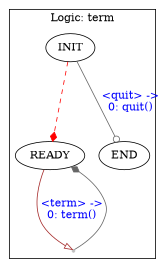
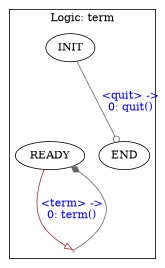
edge "INIT" -> "READY": removed
